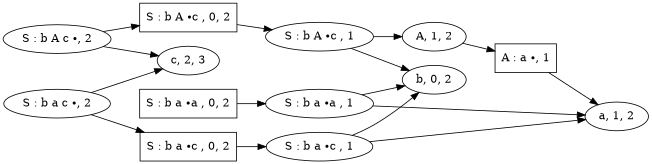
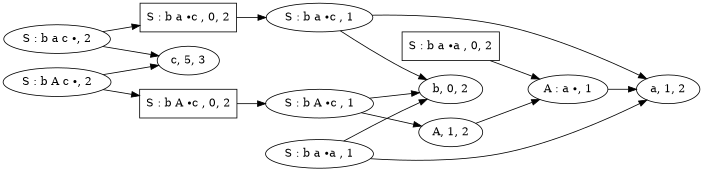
node "A : a ∙, 1": shape box -> ellipse
node "c, 2, 3": label "c, 2, 3" -> "c, 5, 3"
edge "S : b a ∙a , 0, 2" -> "S : b a ∙a , 1": now "S : b a ∙a , 0, 2" -> "A : a ∙, 1"
